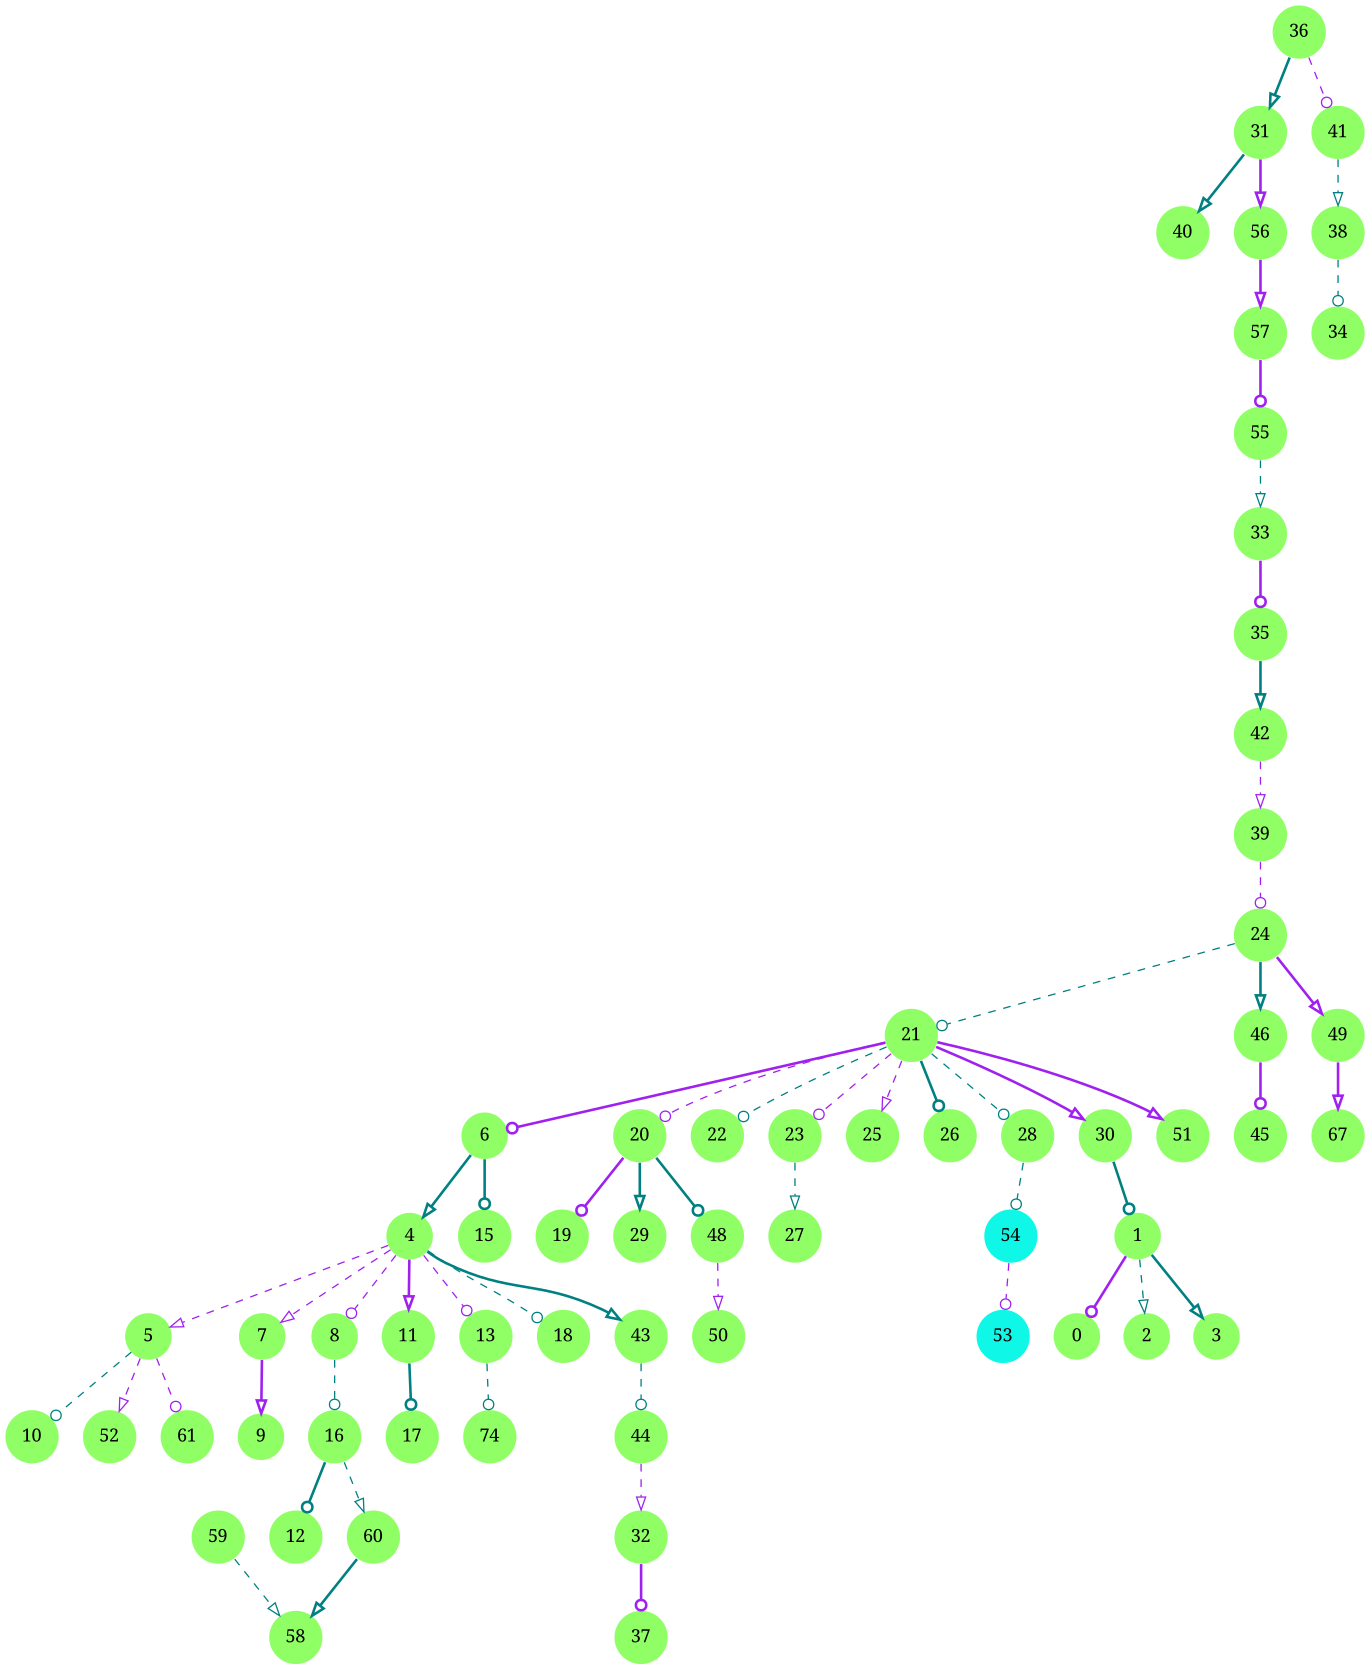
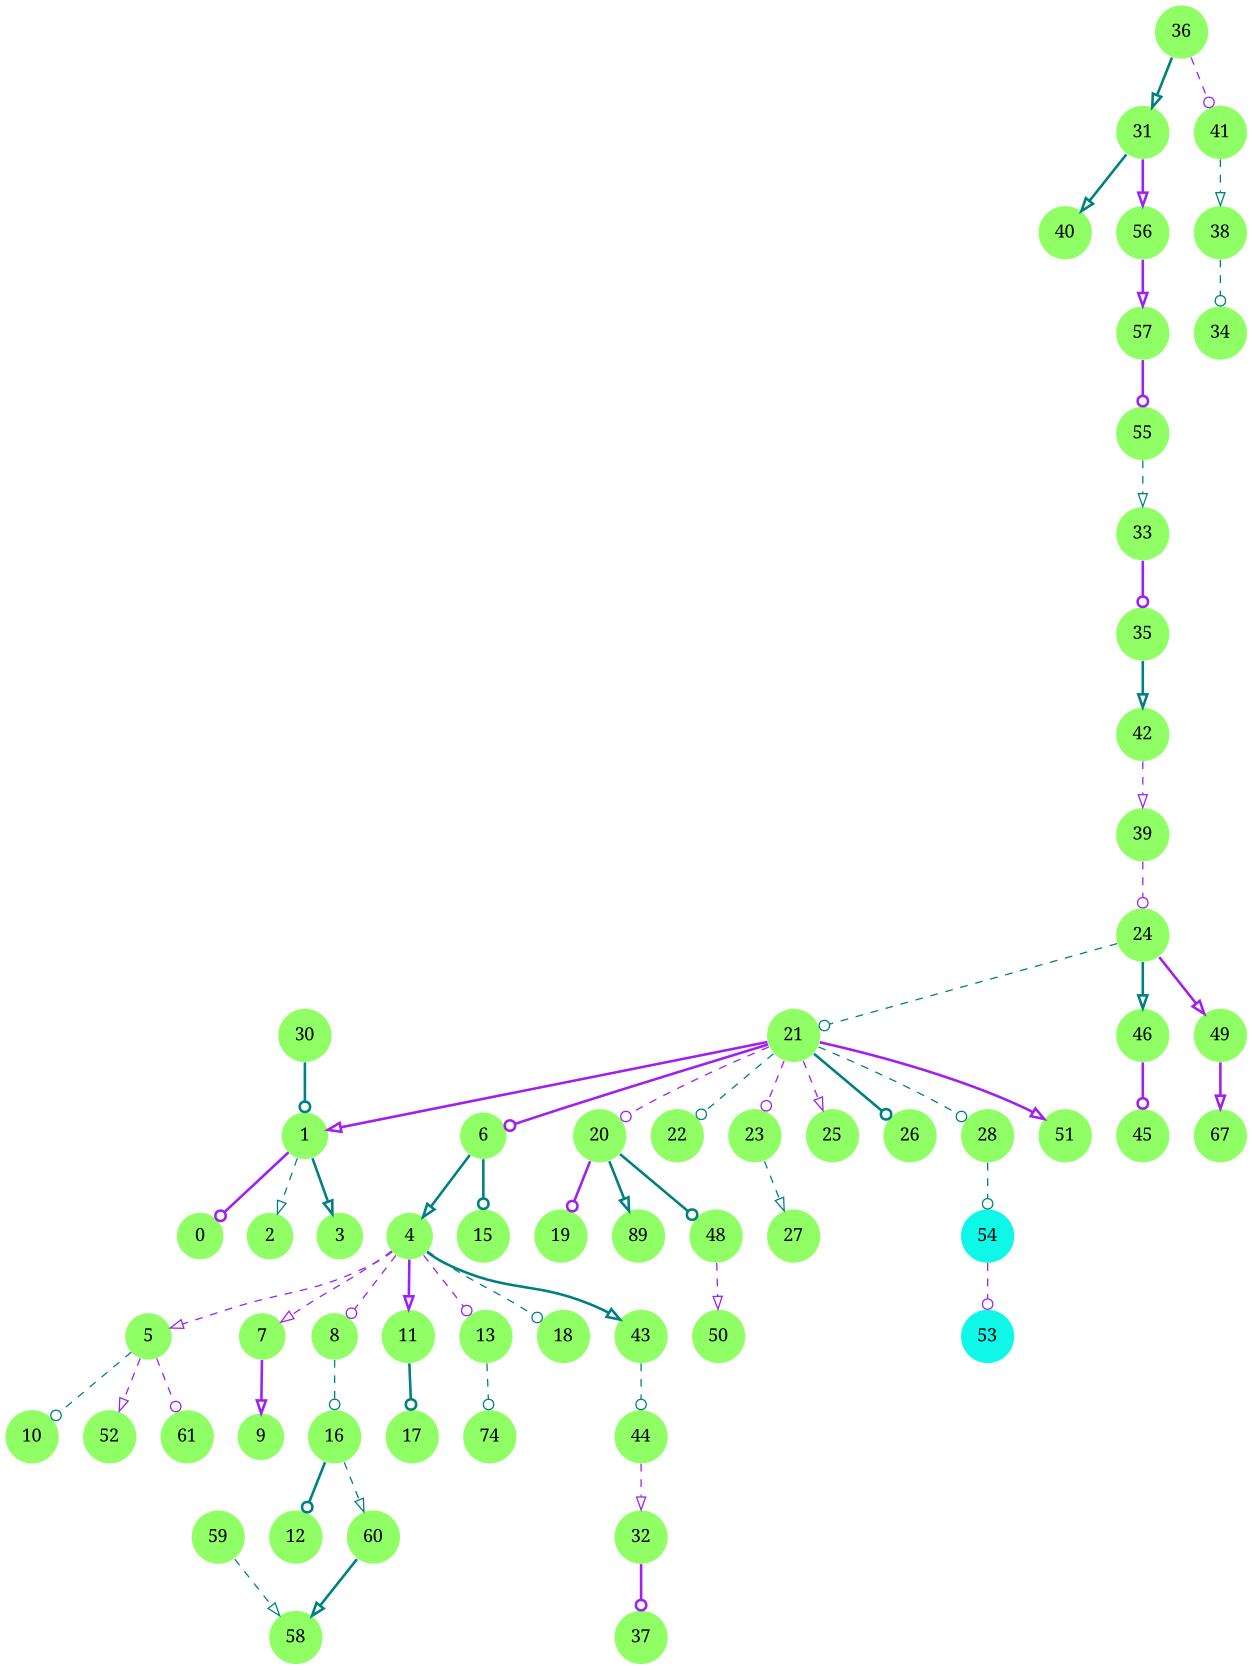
edge "21" -> "30": now "21" -> "1"
node "29": label "29" -> "89"
